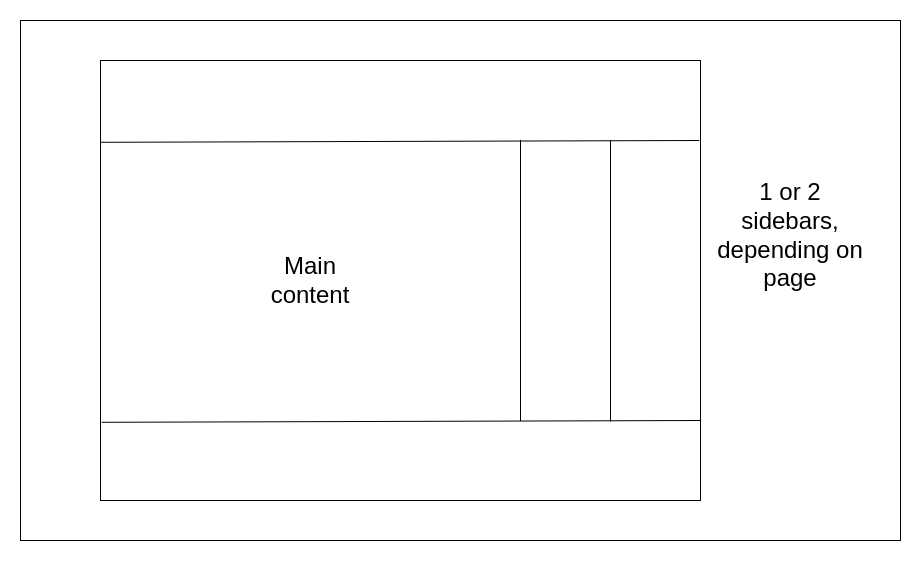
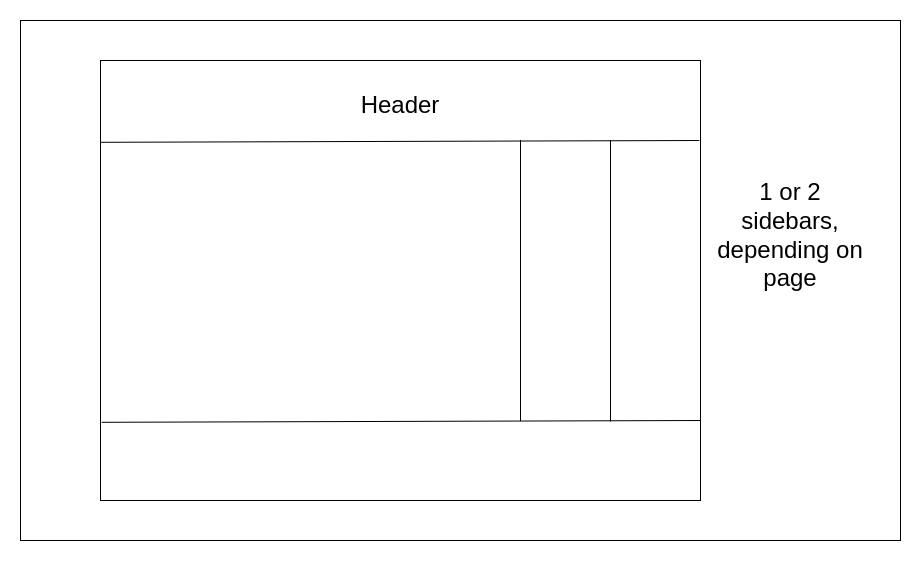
node "Header": added
node "Main content": removed
